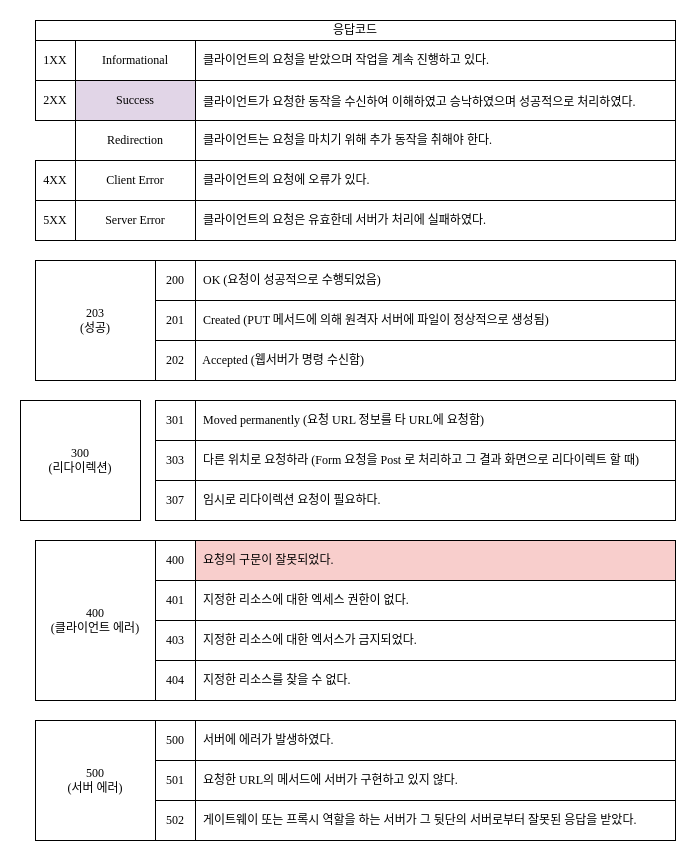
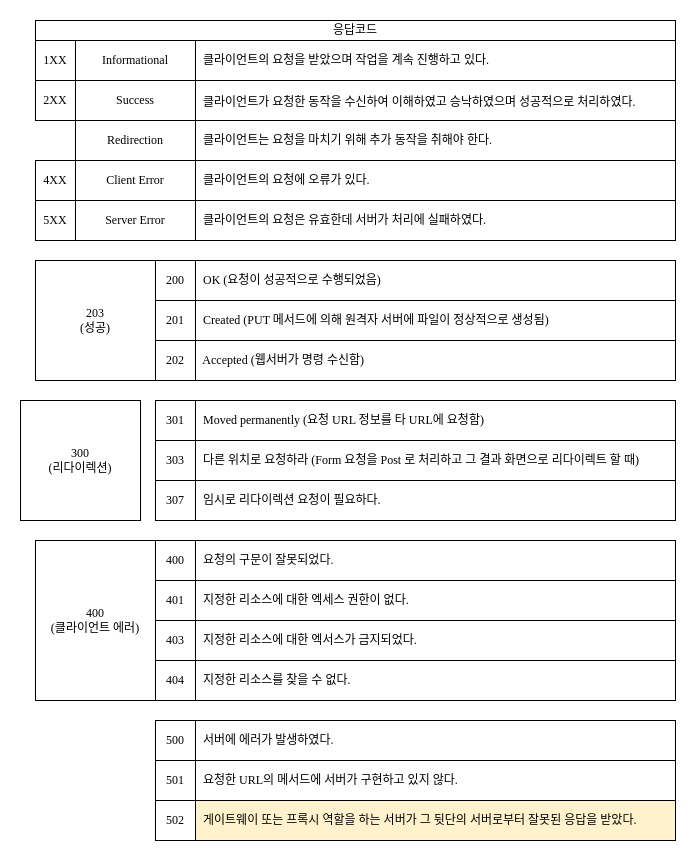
node "Success": fillcolor #e1d5e7 -> #ffffff
node "요청의 구문이 잘못되었다.": fillcolor #f8cecc -> #ffffff
node "500 (서버 에러)": removed
node "게이트웨이 또는 프록시 역할을 하는 서버가 그 뒷단의 서버로부터 잘못된 응답을 받았다.": fillcolor #ffffff -> #fff2cc
